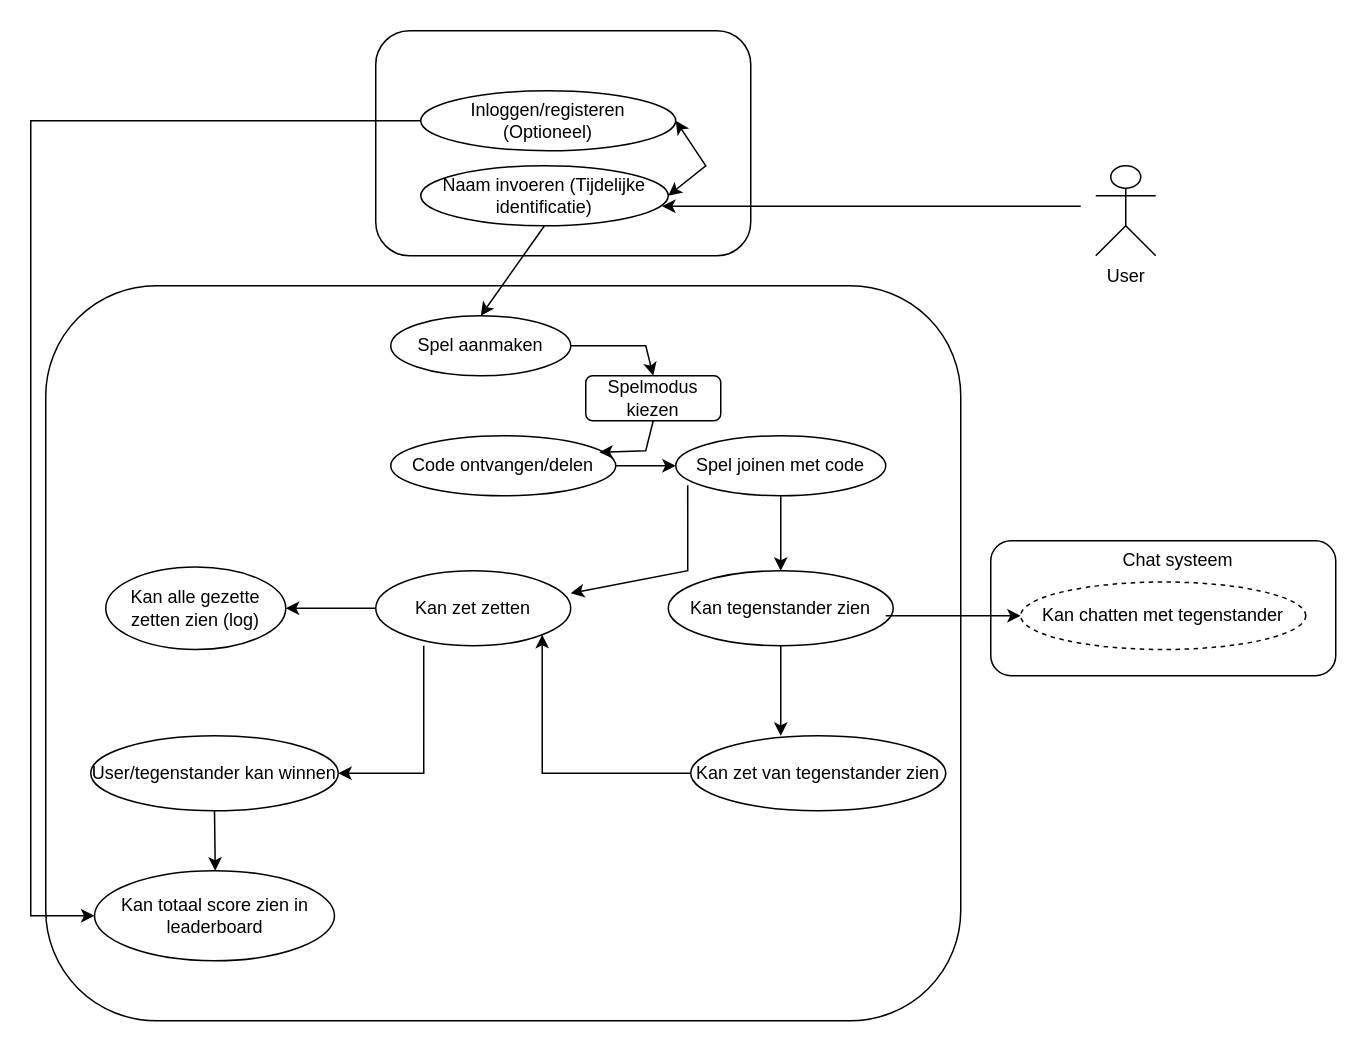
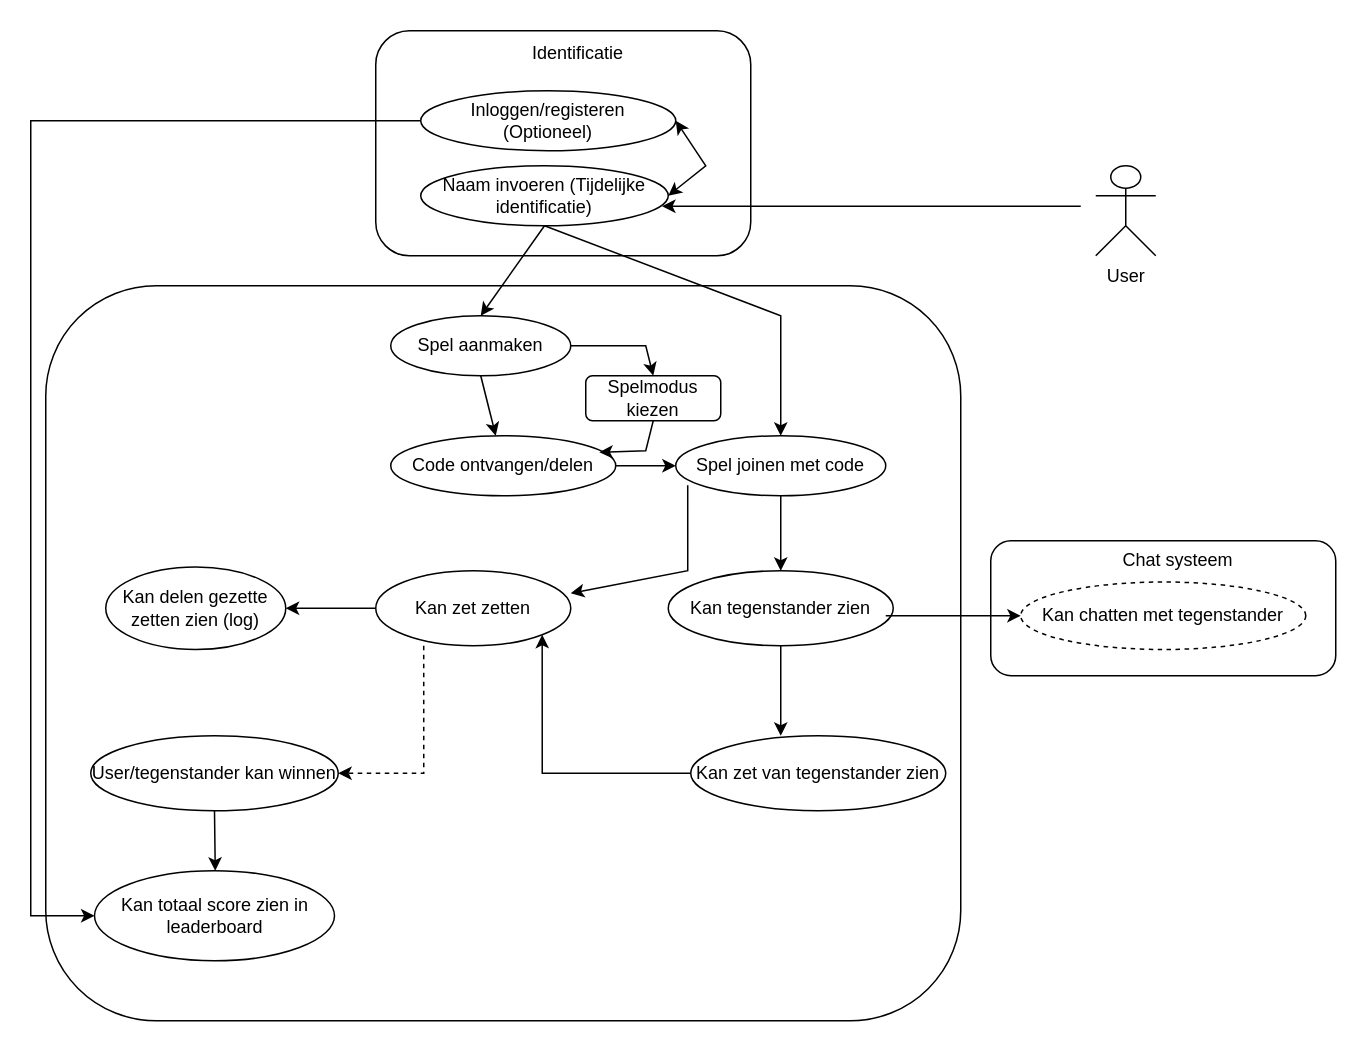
node "Identificatie": added
edge "Naam invoeren (Tijdelijke identificatie)" -> "Spel joinen met code": added
edge "Spel aanmaken" -> "Code ontvangen/delen": added
node "Kan alle gezette zetten zien (log)": label "Kan alle gezette zetten zien (log)" -> "Kan delen gezette zetten zien (log)"
edge "Kan zet zetten" -> "User/tegenstander kan winnen": style solid -> dashed
